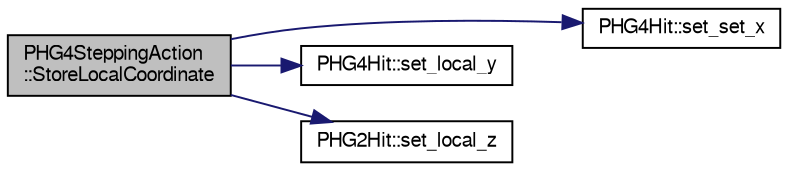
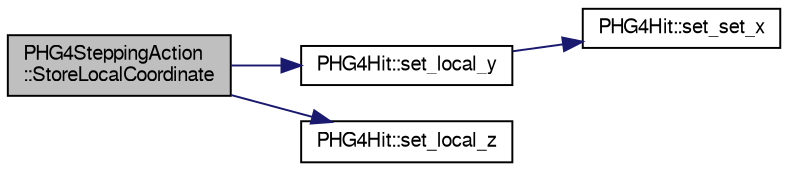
edge "PHG4SteppingAction ::StoreLocalCoordinate" -> "PHG4Hit::set_set_x": now "PHG4Hit::set_local_y" -> "PHG4Hit::set_set_x"
node "PHG2Hit::set_local_z": label "PHG2Hit::set_local_z" -> "PHG4Hit::set_local_z"
